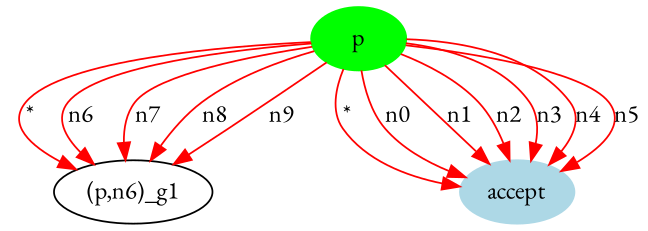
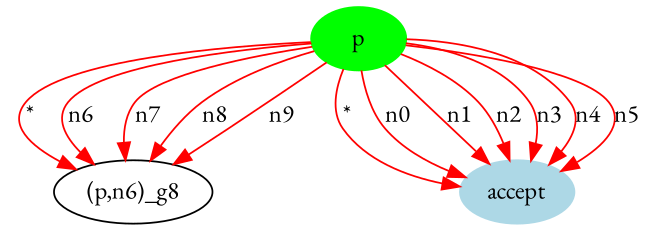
node "(p,n6)_g1": label "(p,n6)_g1" -> "(p,n6)_g8"
